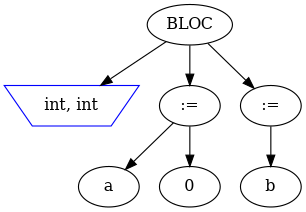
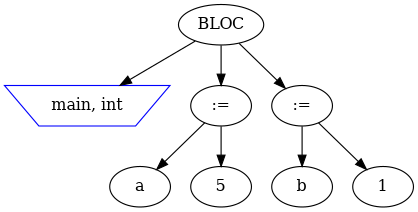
node "int, int": label "int, int" -> "main, int"
node "0": label "0" -> "5"
node "1": added
